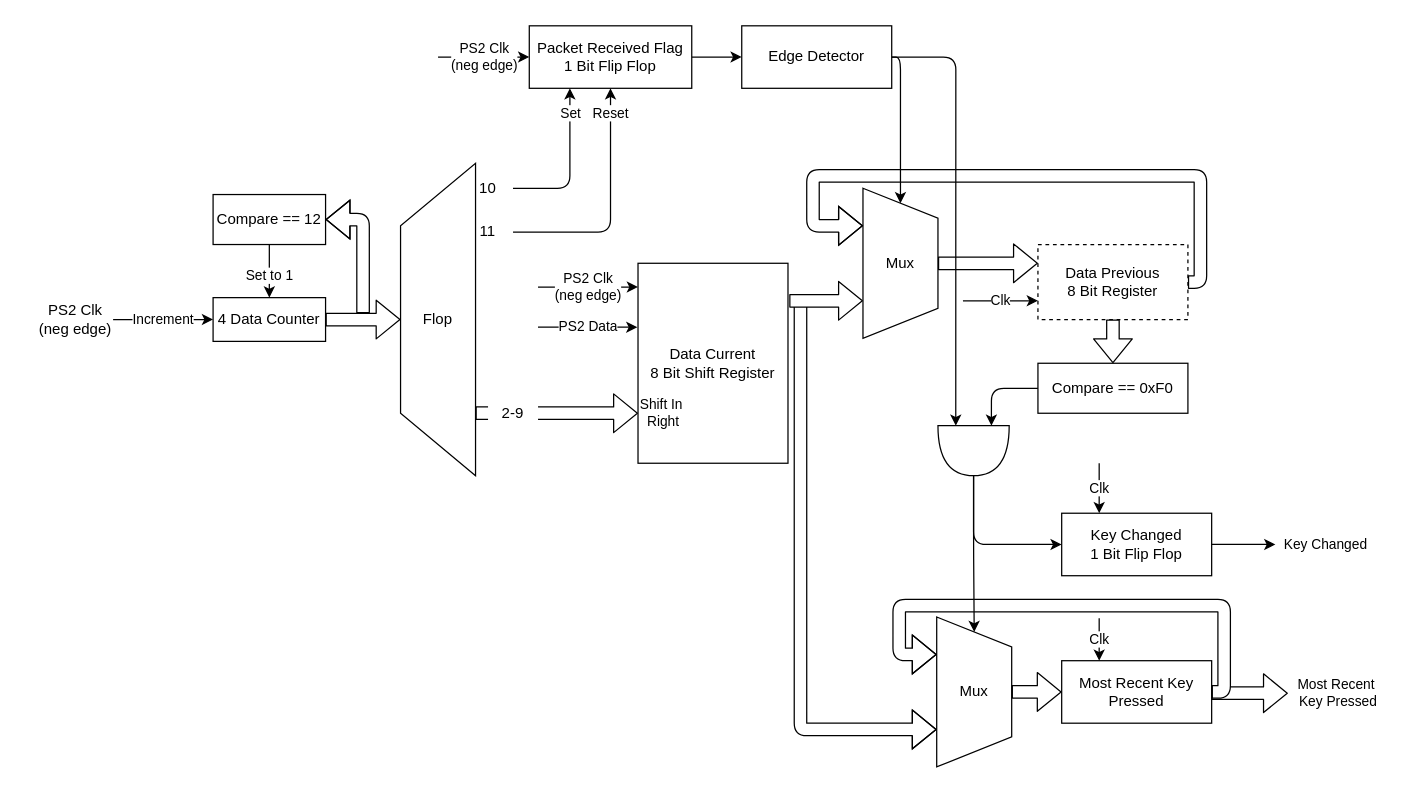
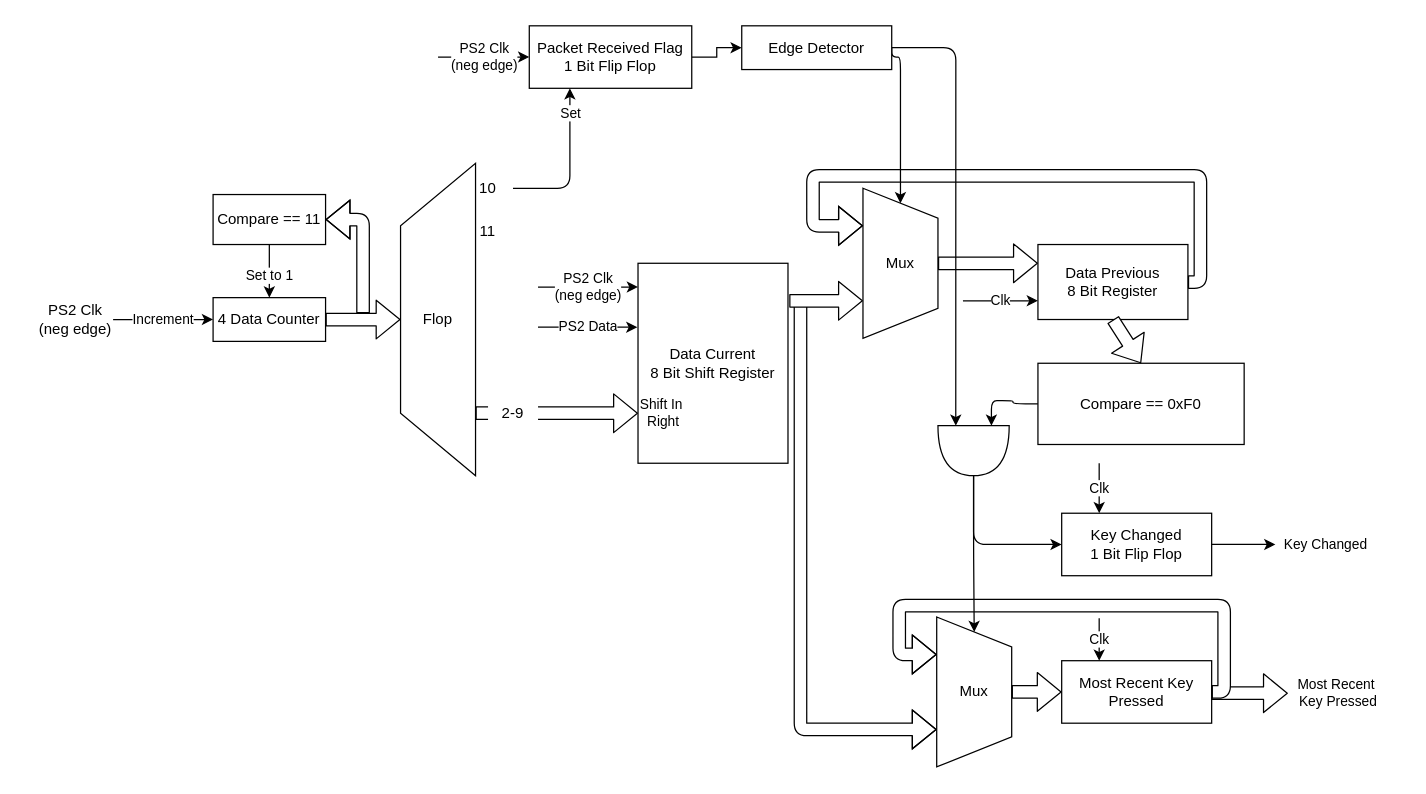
node "Edge Detector": size 150x63 -> 150x44
edge "11" -> "Packet Received Flag 1 Bit Flip Flop": removed, label "Reset"
node "Compare == 12": label "Compare == 12" -> "Compare == 11"
node "Data Previous 8 Bit Register": style dashed -> solid
node "Compare == 0xF0": size 150x50 -> 206x81
